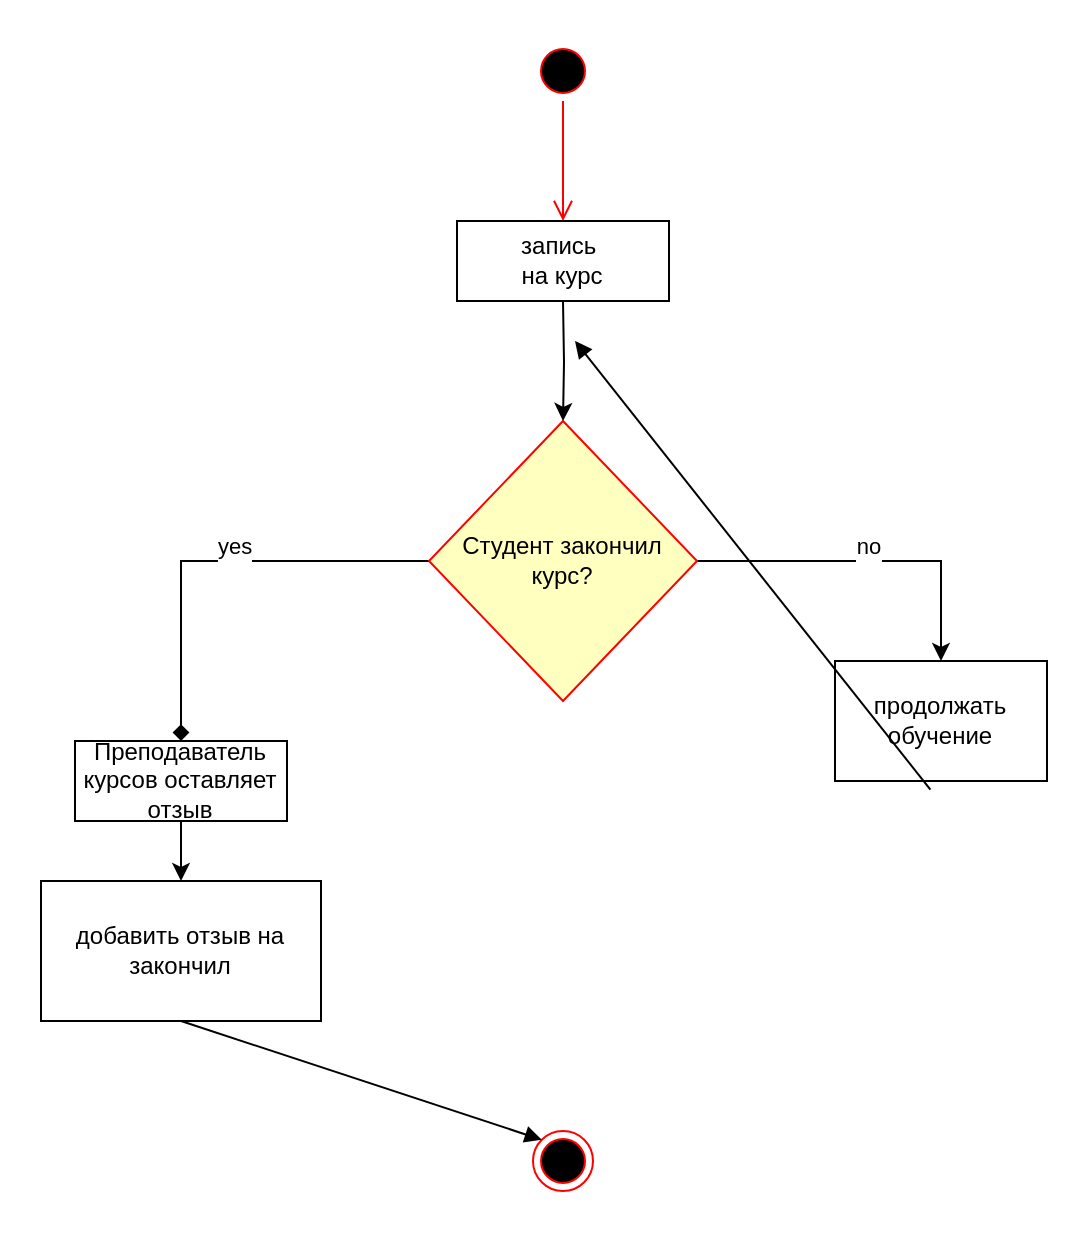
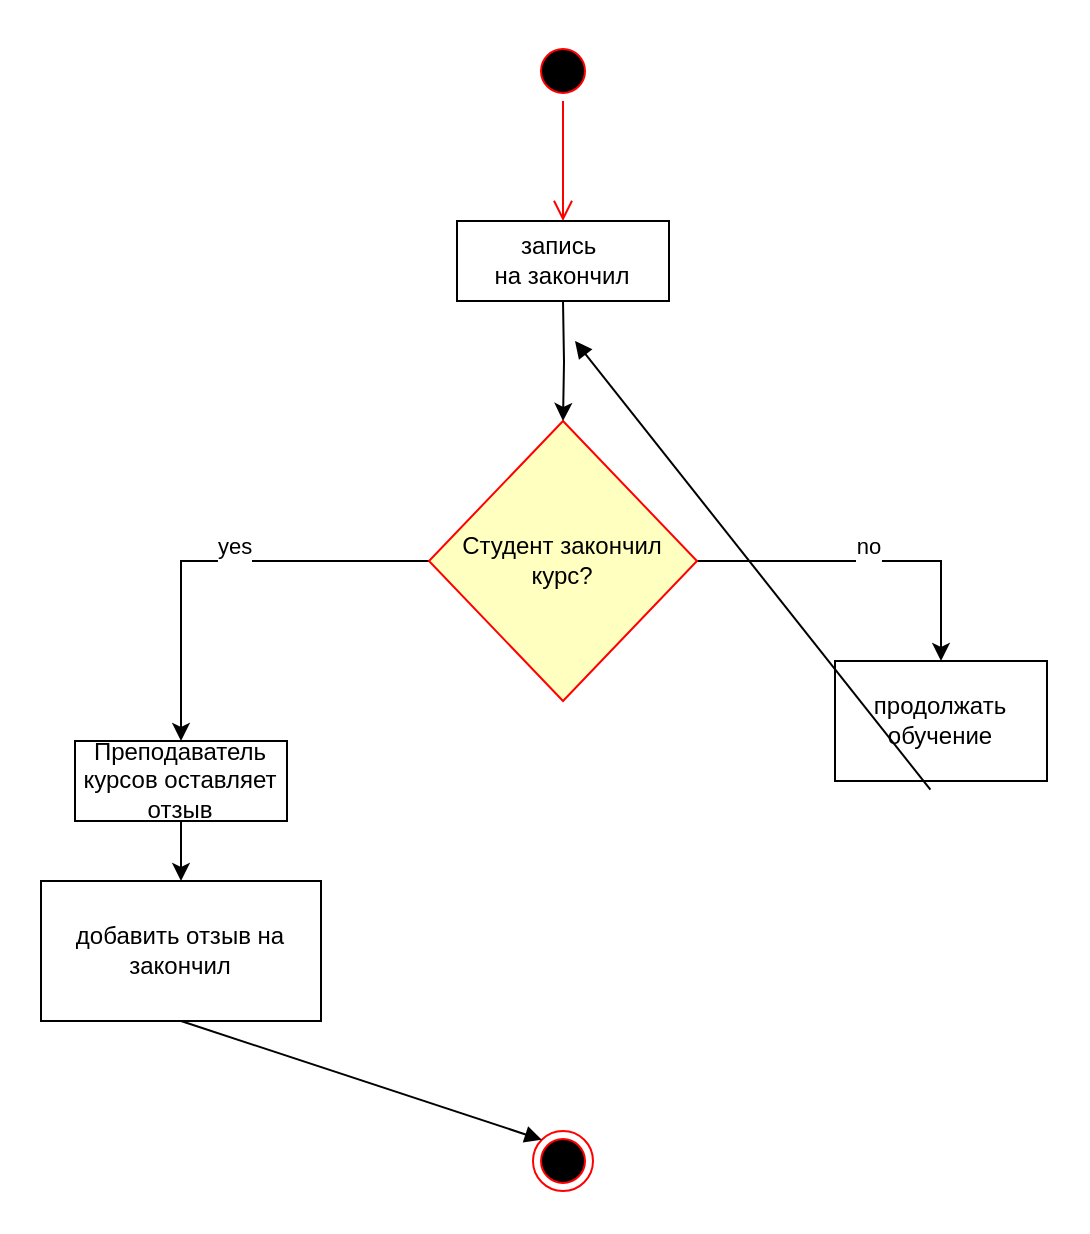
node "запись на курс": label "запись на курс" -> "запись на закончил"
edge "Студент закончил курс?" -> "Преподаватель курсов оставляет отзыв": arrowhead diamond -> classic
